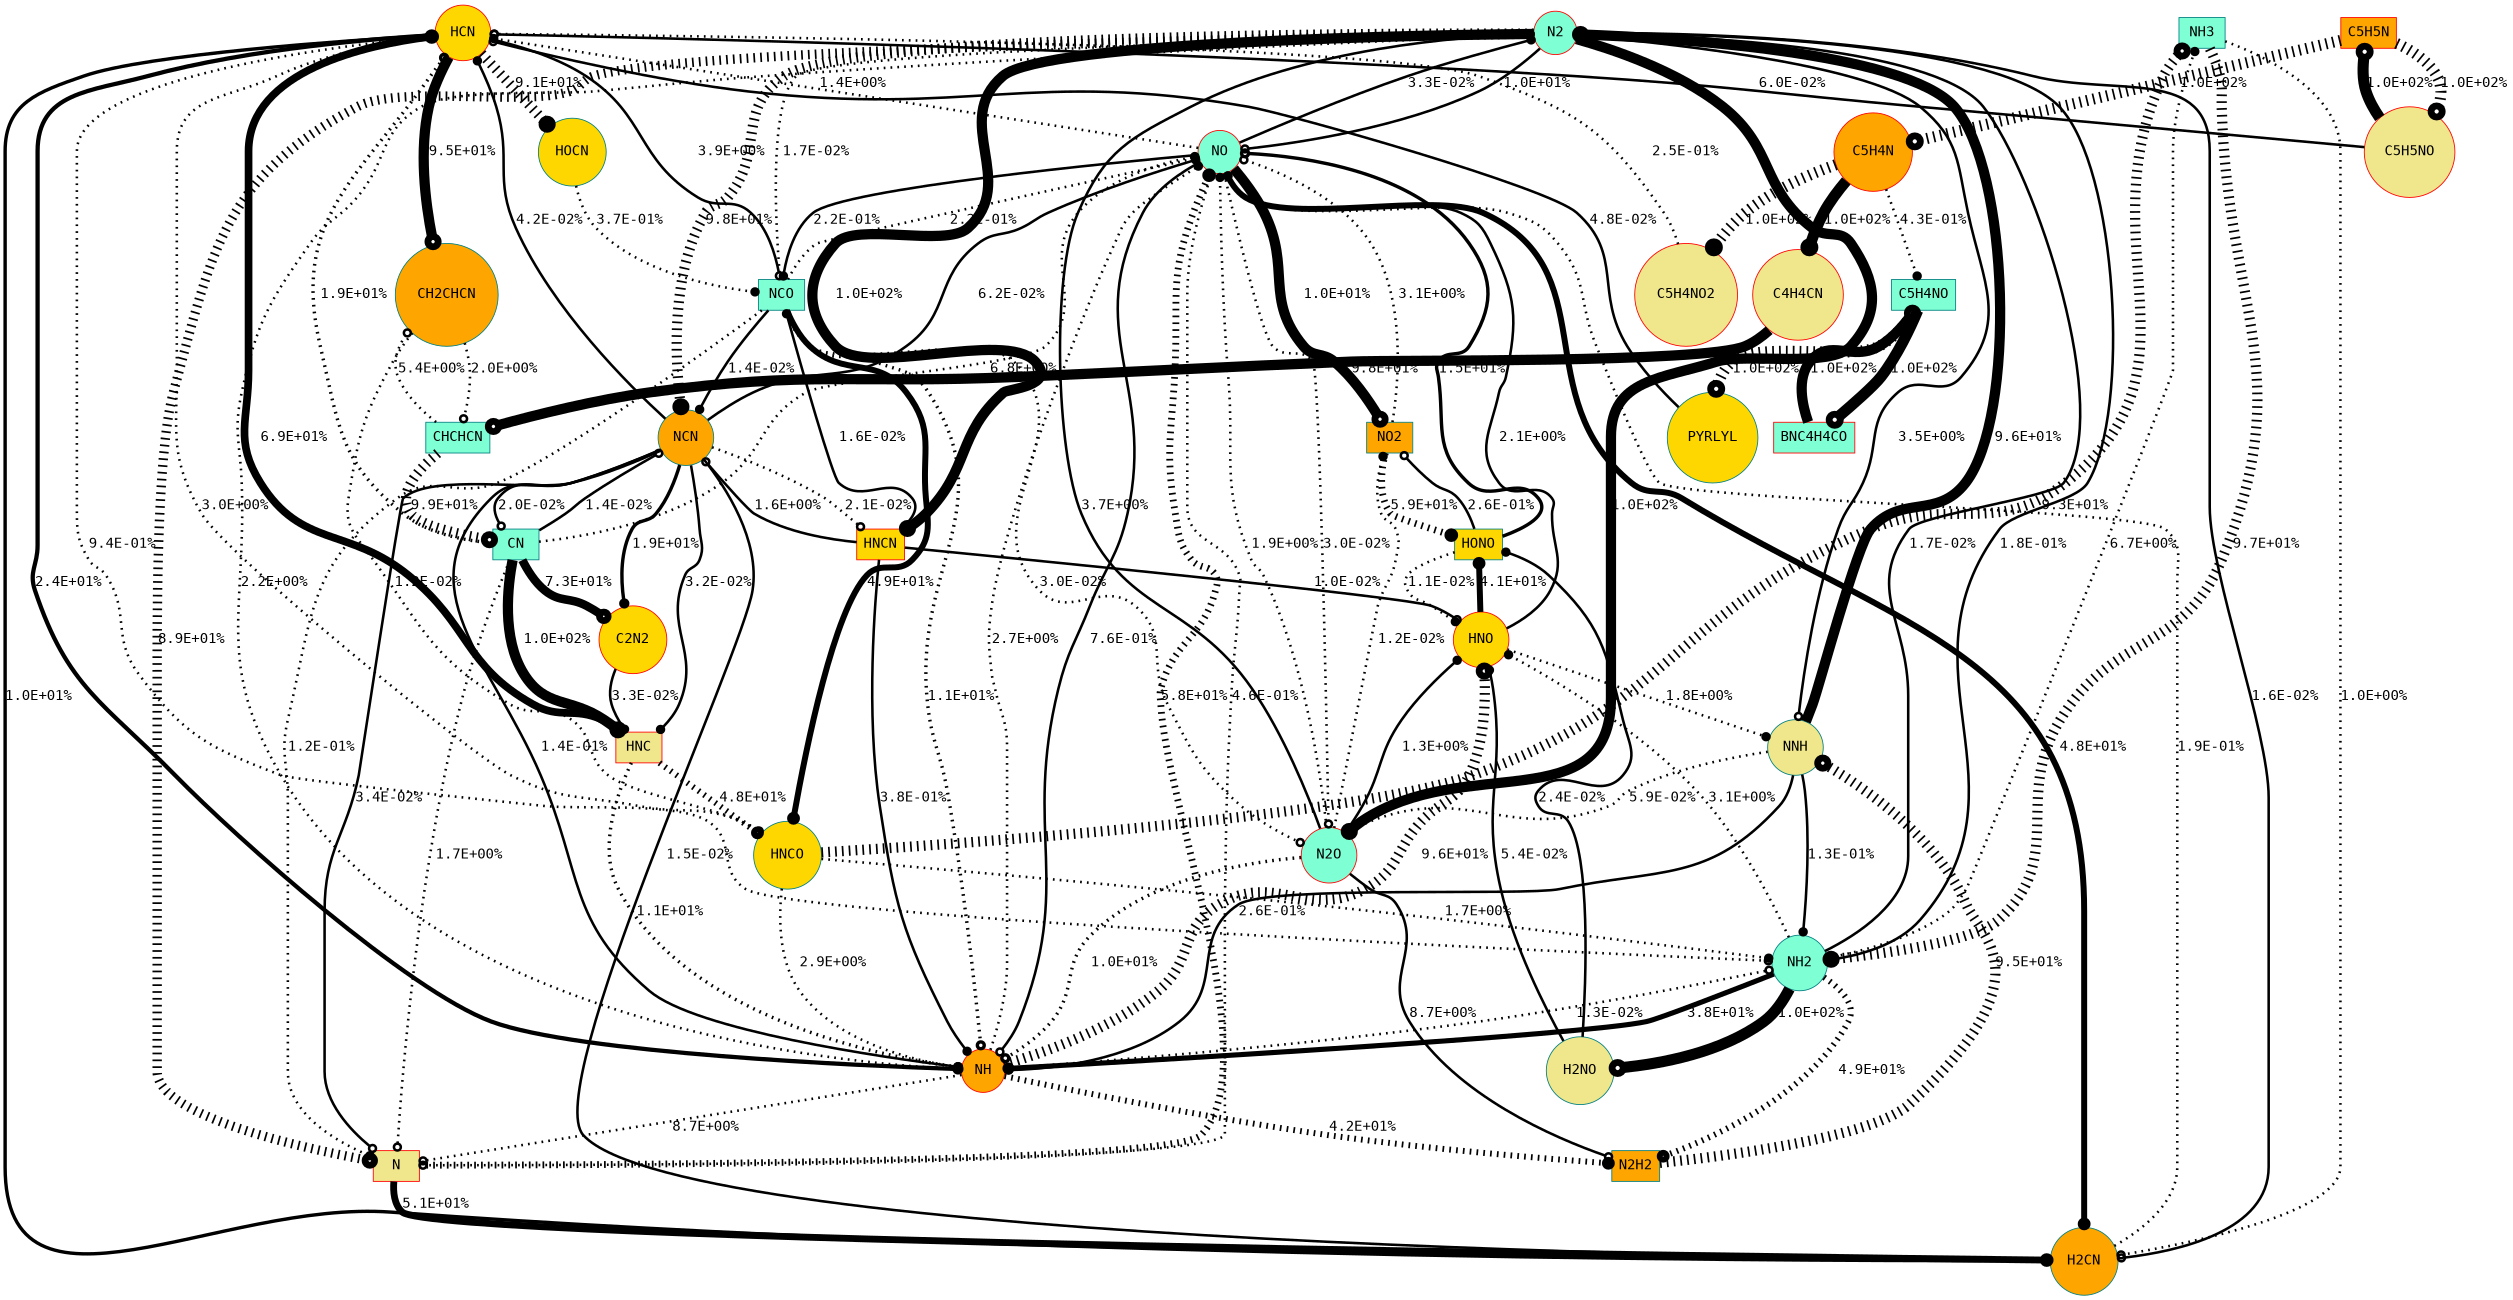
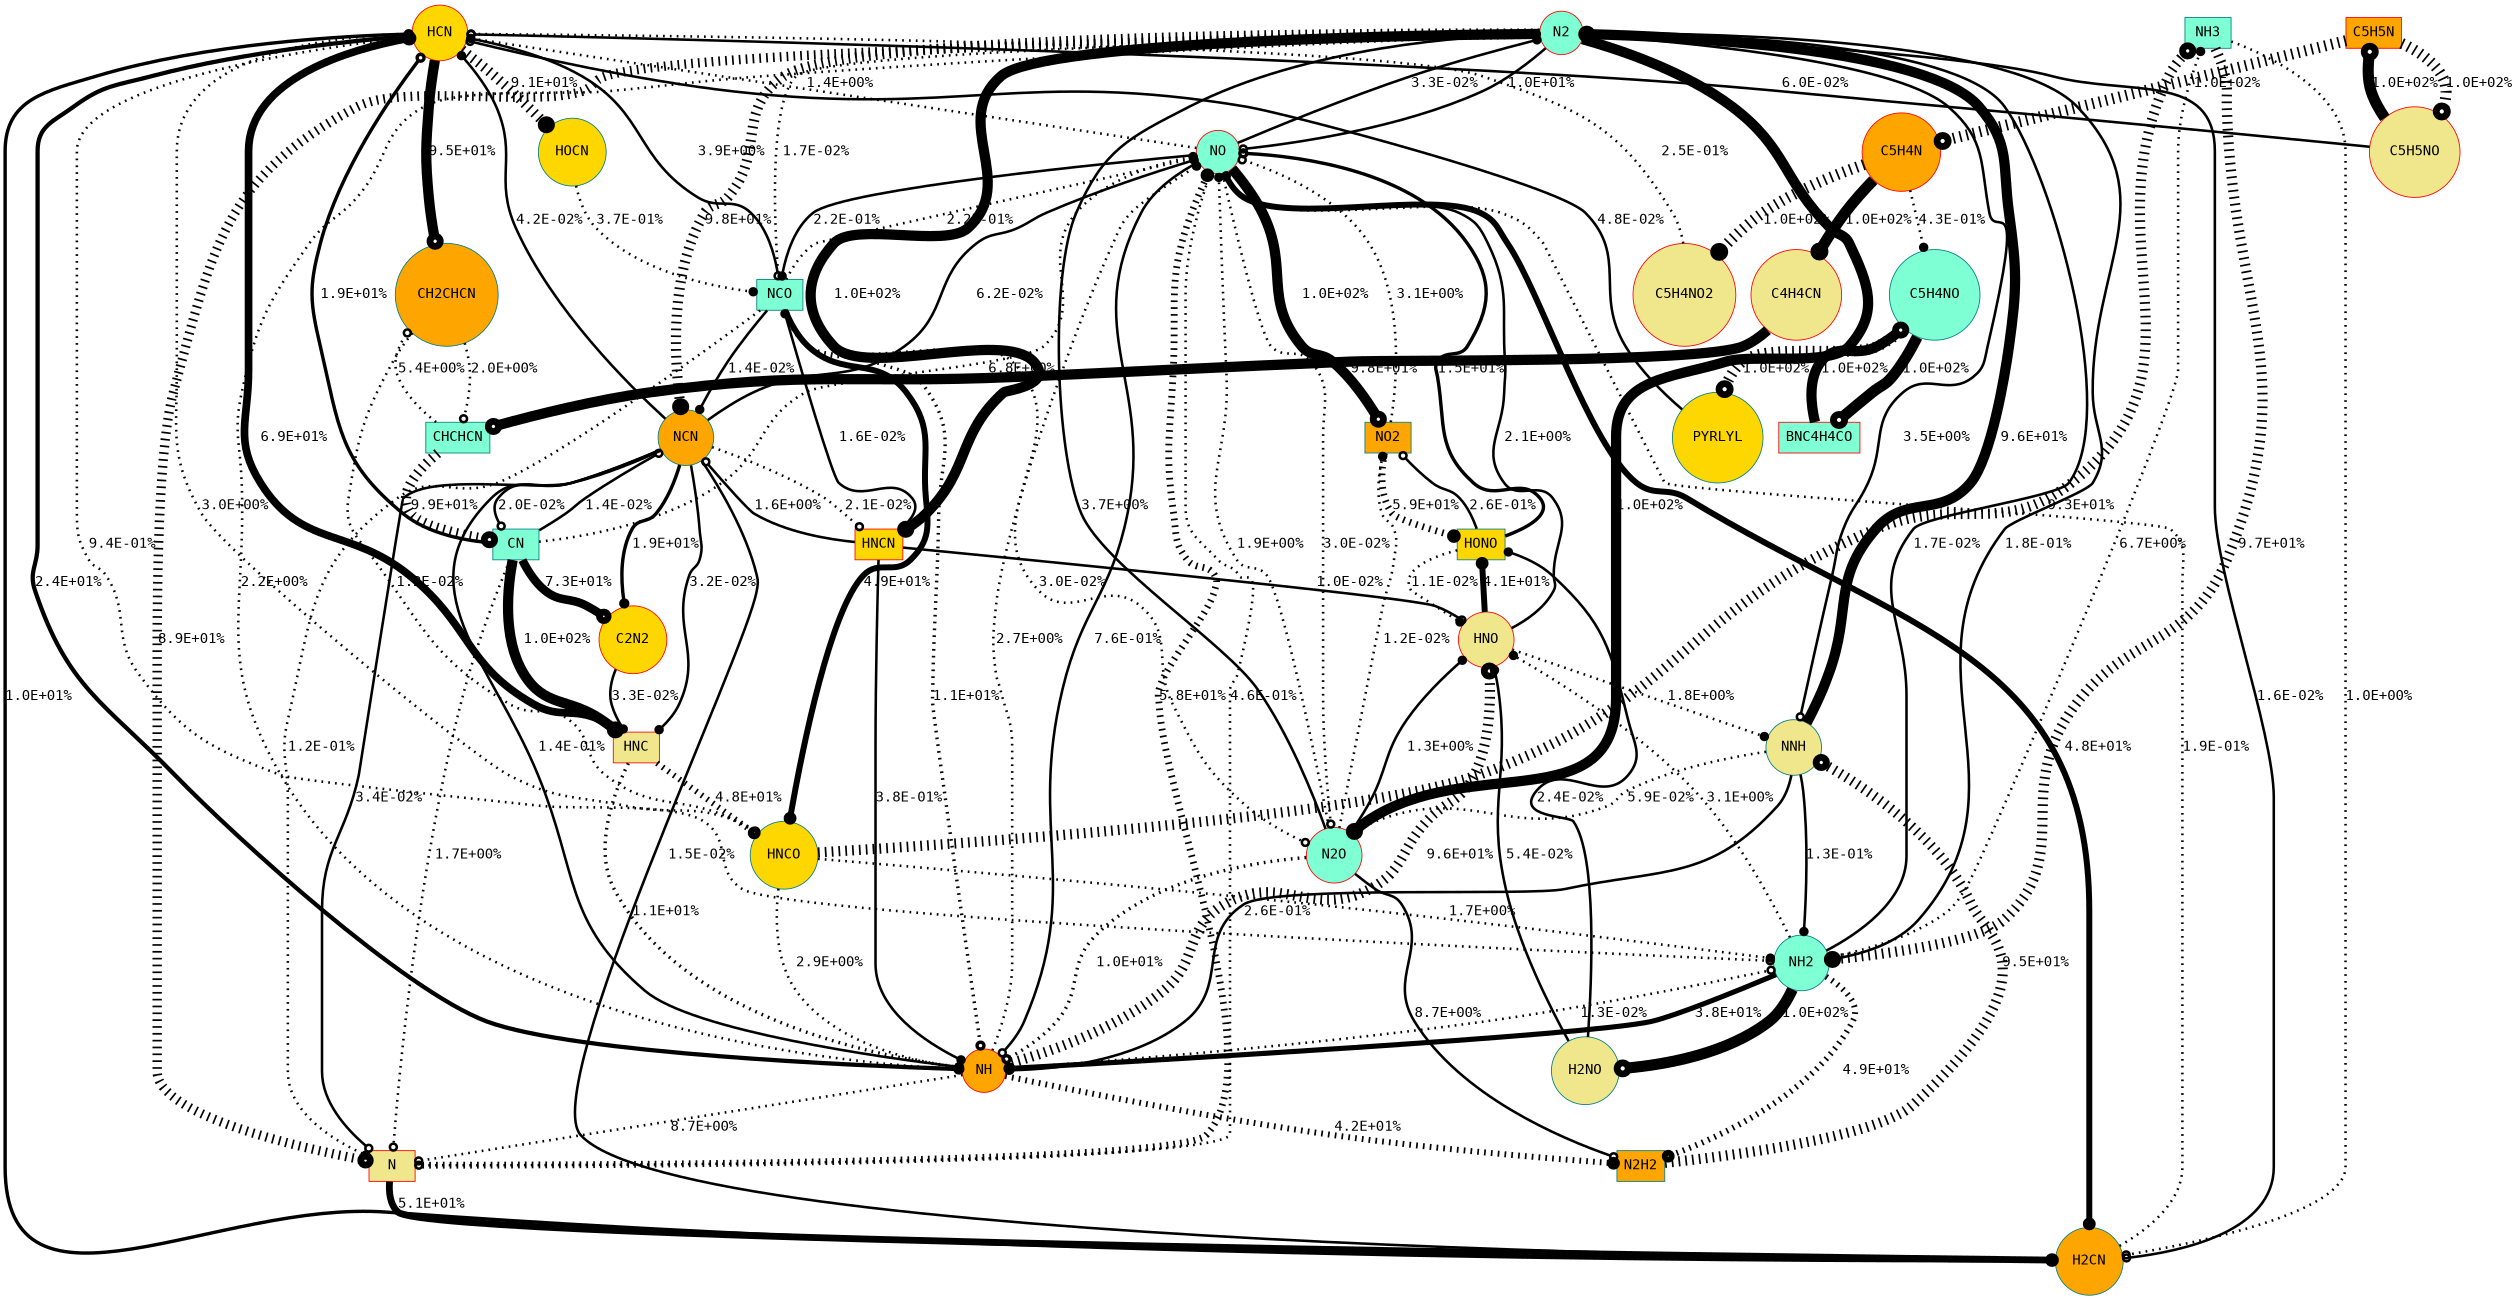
edge "NO" -> "NO2": label "1.0E+01%" -> "1.0E+02%"
node "C5H4NO": shape box -> circle
edge "CN" -> "HCN": style dotted -> solid
node "HNO": fillcolor gold -> khaki
